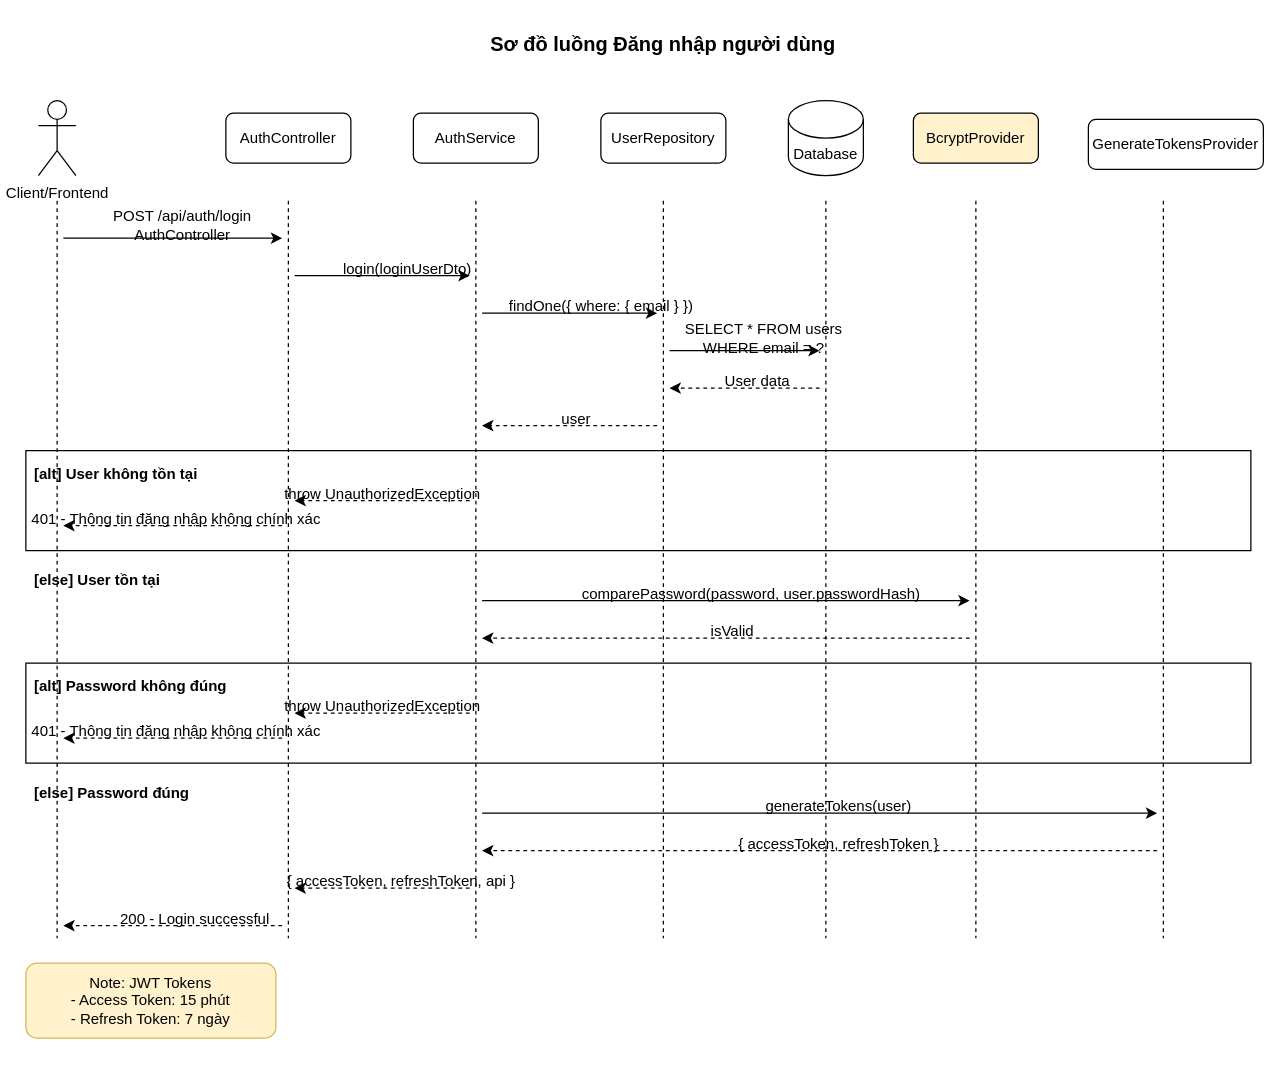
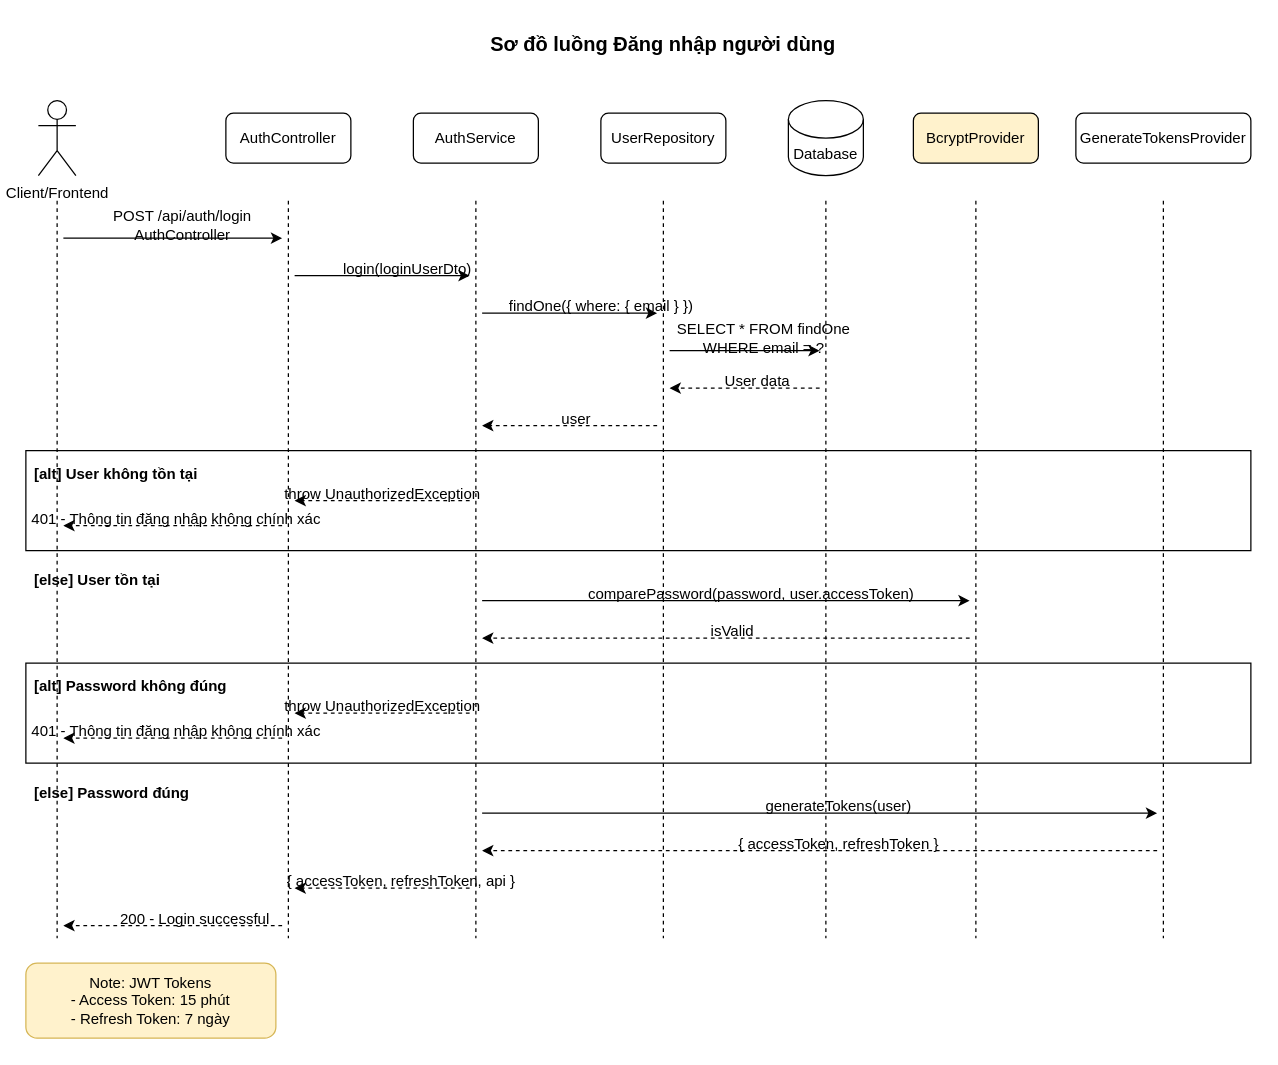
node "GenerateTokensProvider": moved (1176, 144) -> (1163, 138)
node "SELECT * FROM users WHERE email = ?": label "SELECT * FROM users WHERE email = ?" -> "SELECT * FROM findOne WHERE email = ?"
node "comparePassword(password, user.passwordHash)": label "comparePassword(password, user.passwordHash)" -> "comparePassword(password, user.accessToken)"
